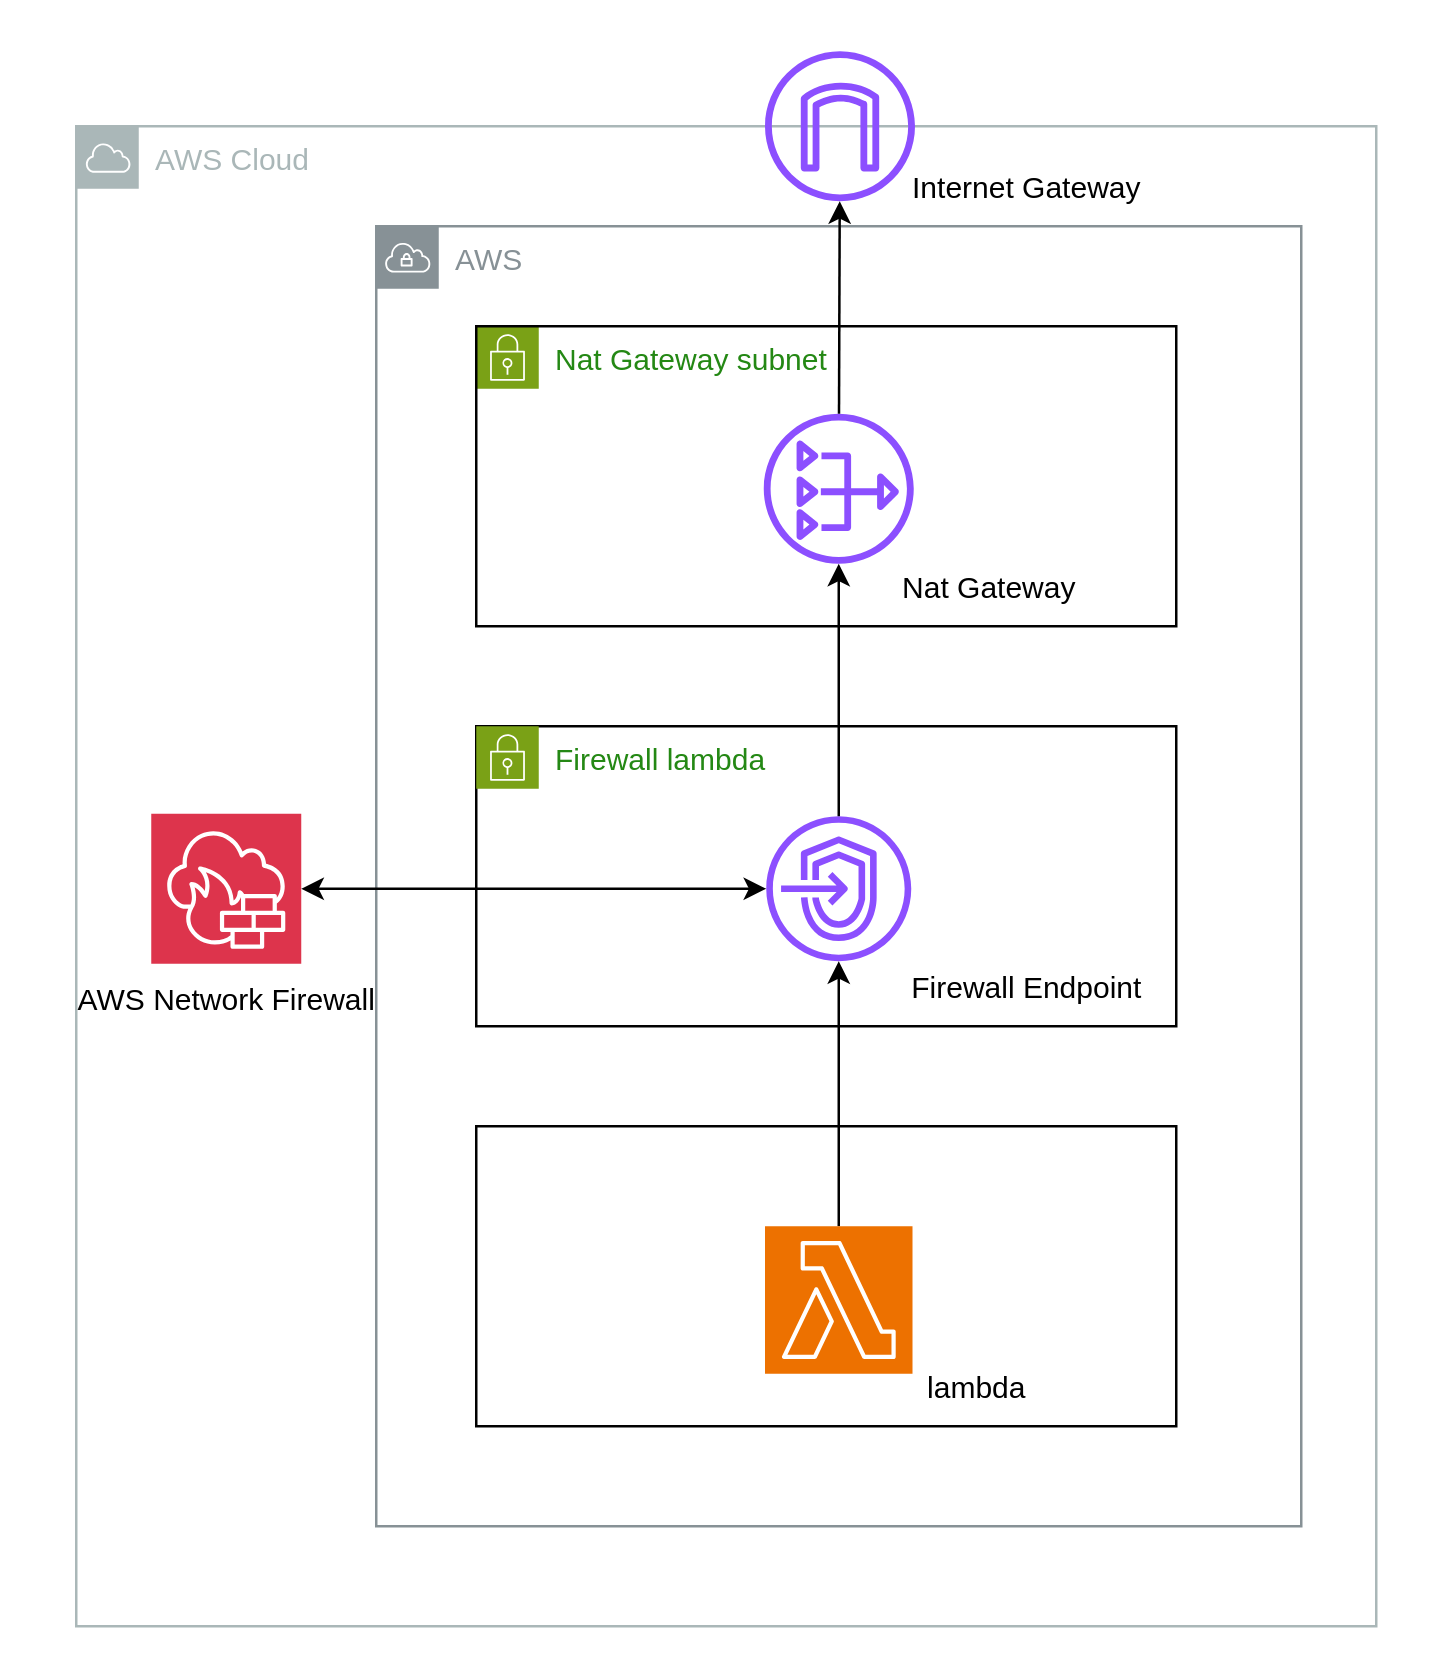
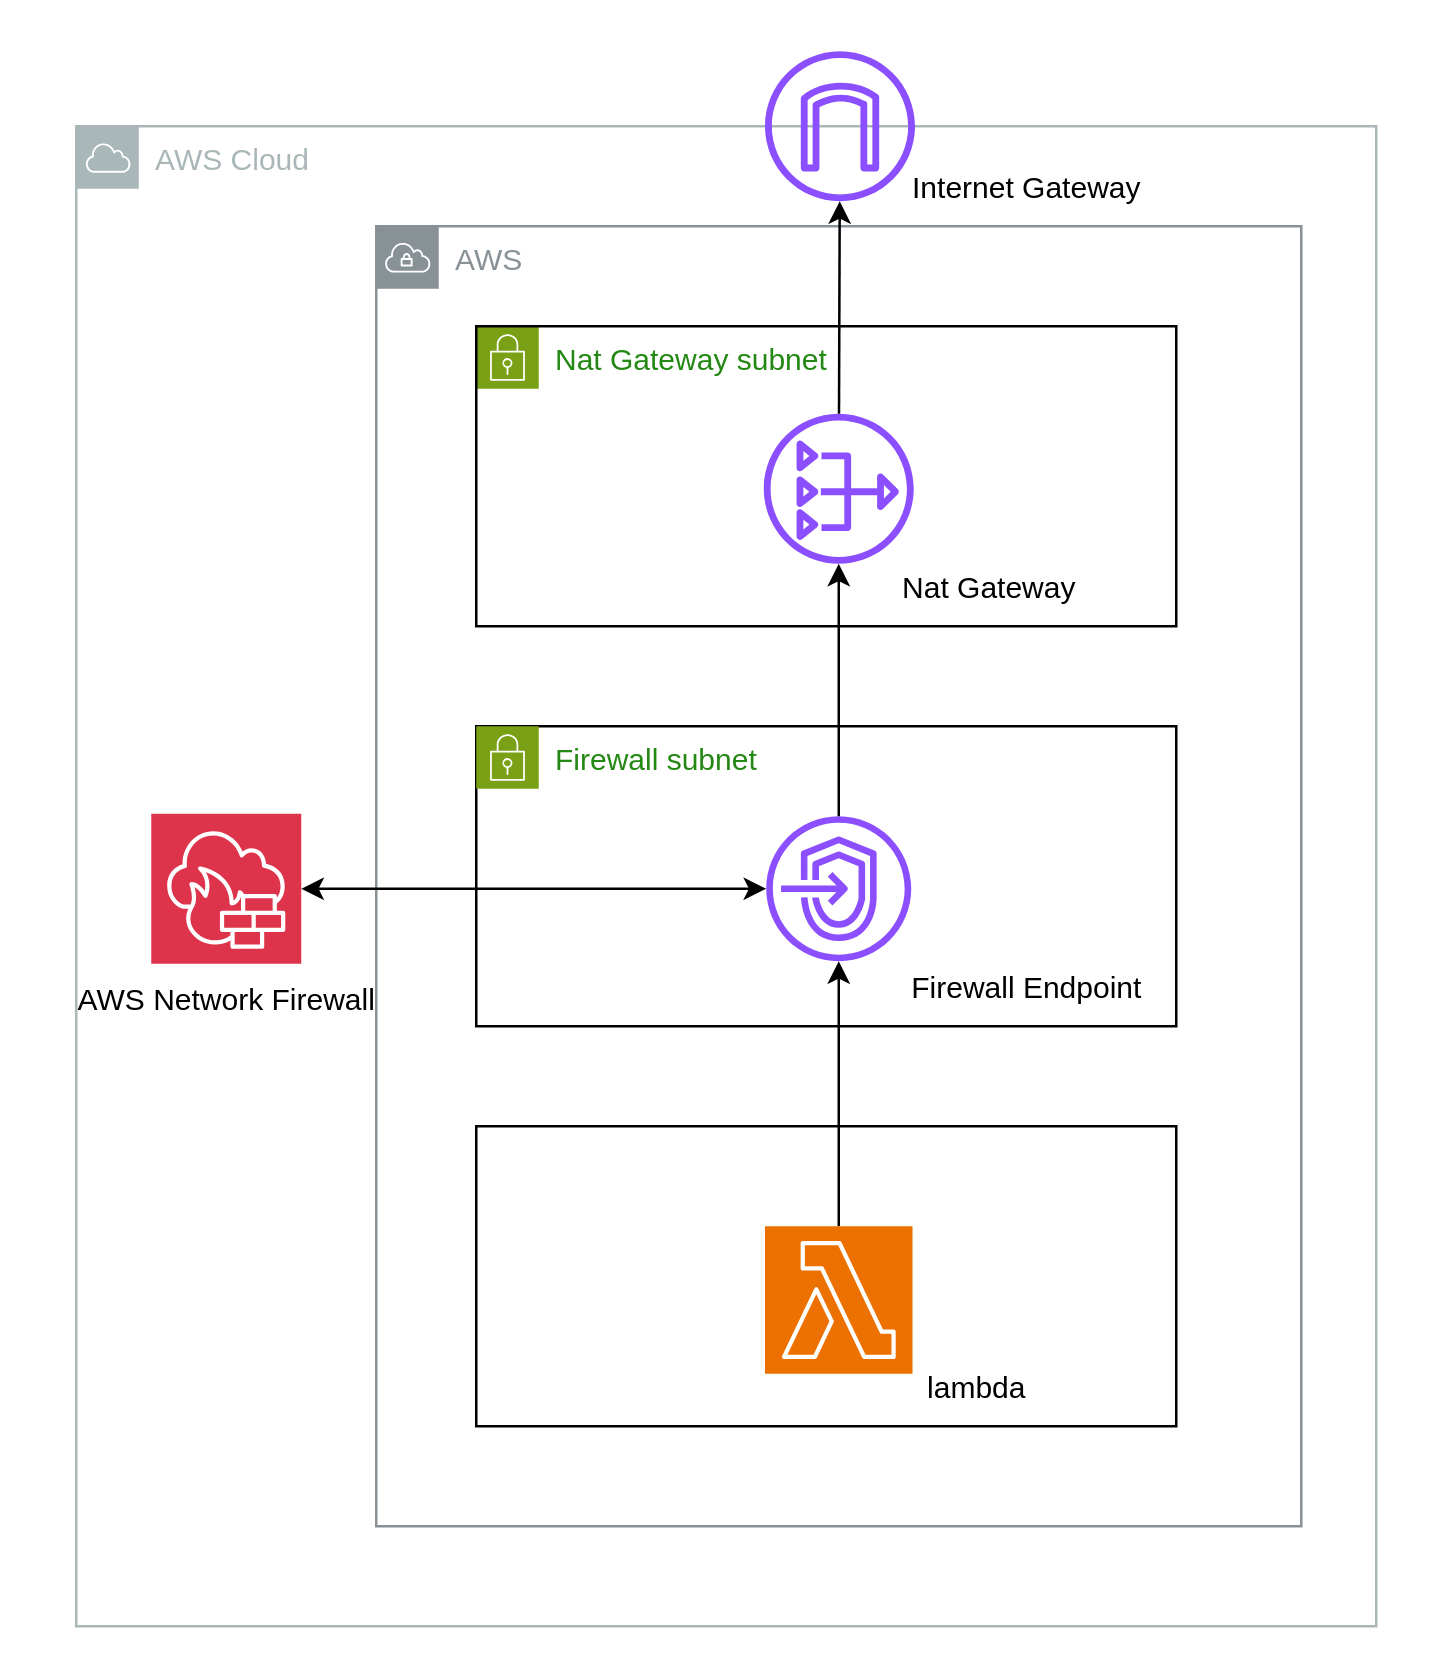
node "Firewall lambda": label "Firewall lambda" -> "Firewall subnet"
